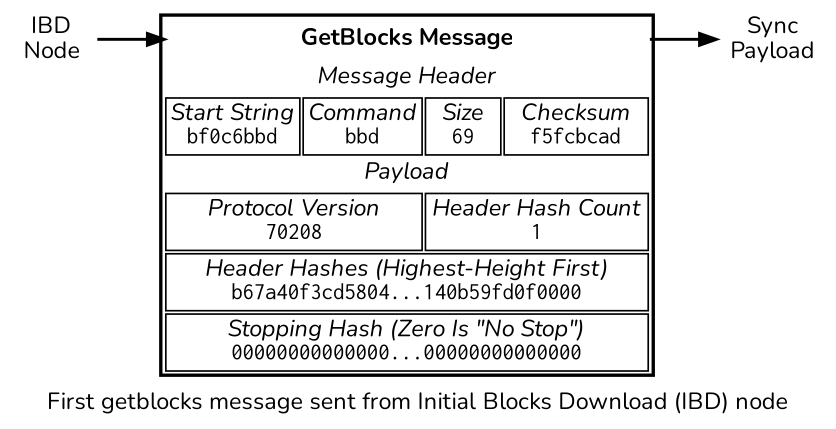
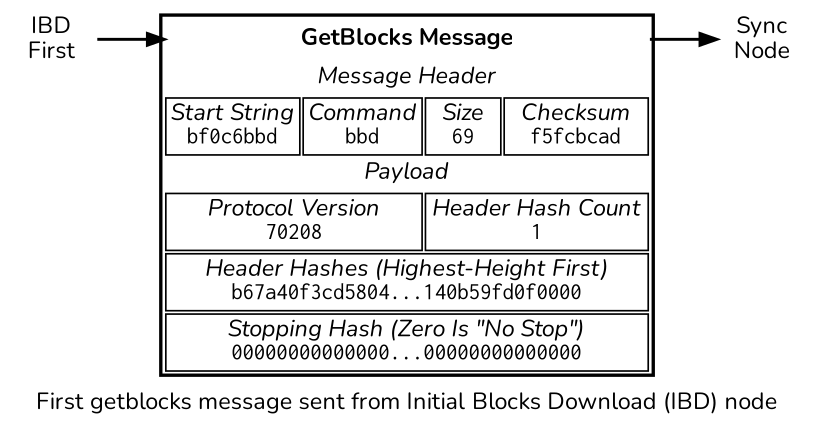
node "IBD Node": label "IBD Node" -> "IBD First"
node "Sync Payload": label "Sync Payload" -> "Sync Node"
